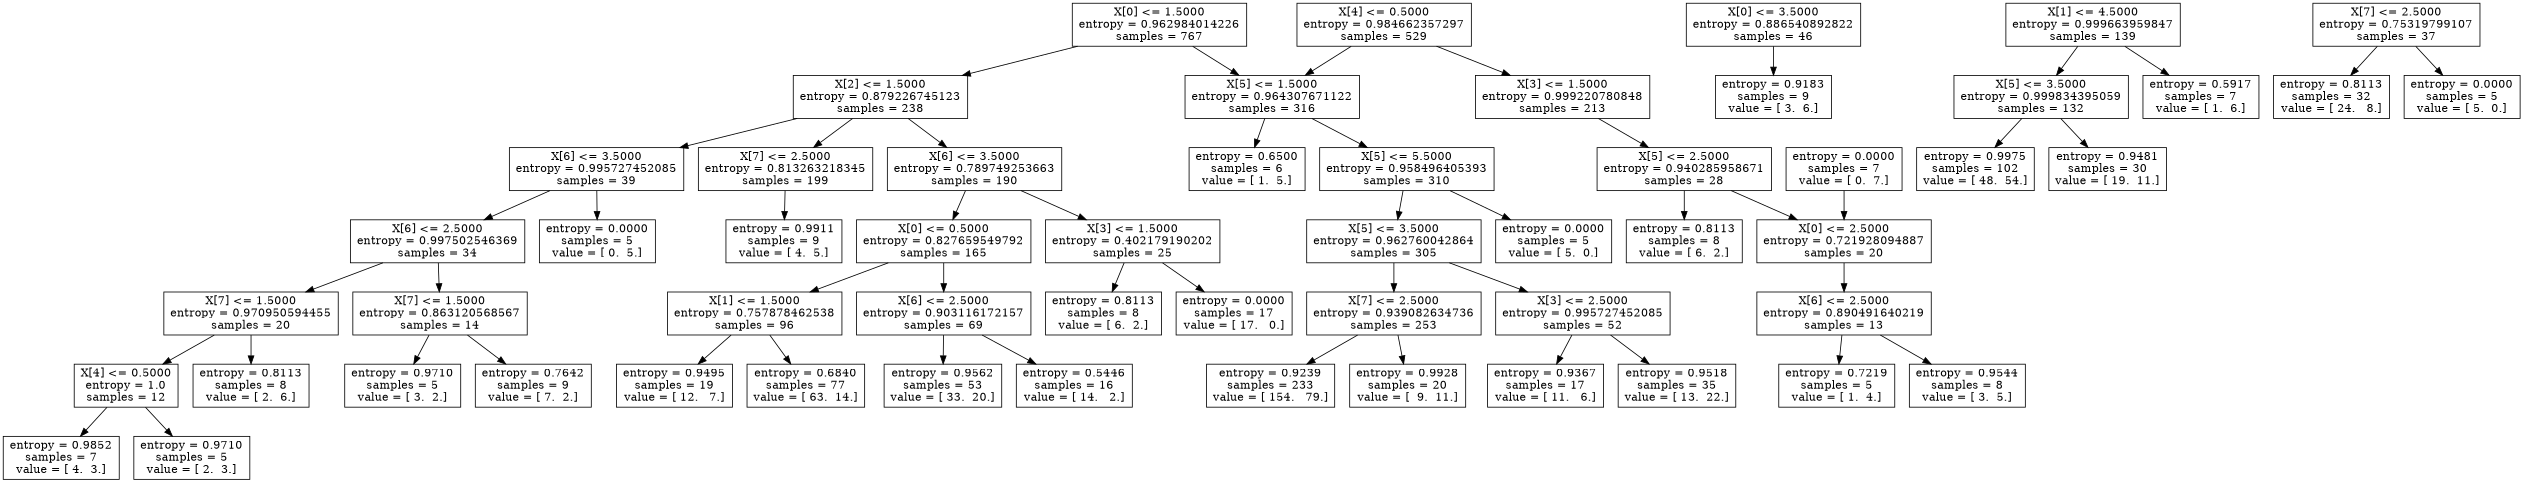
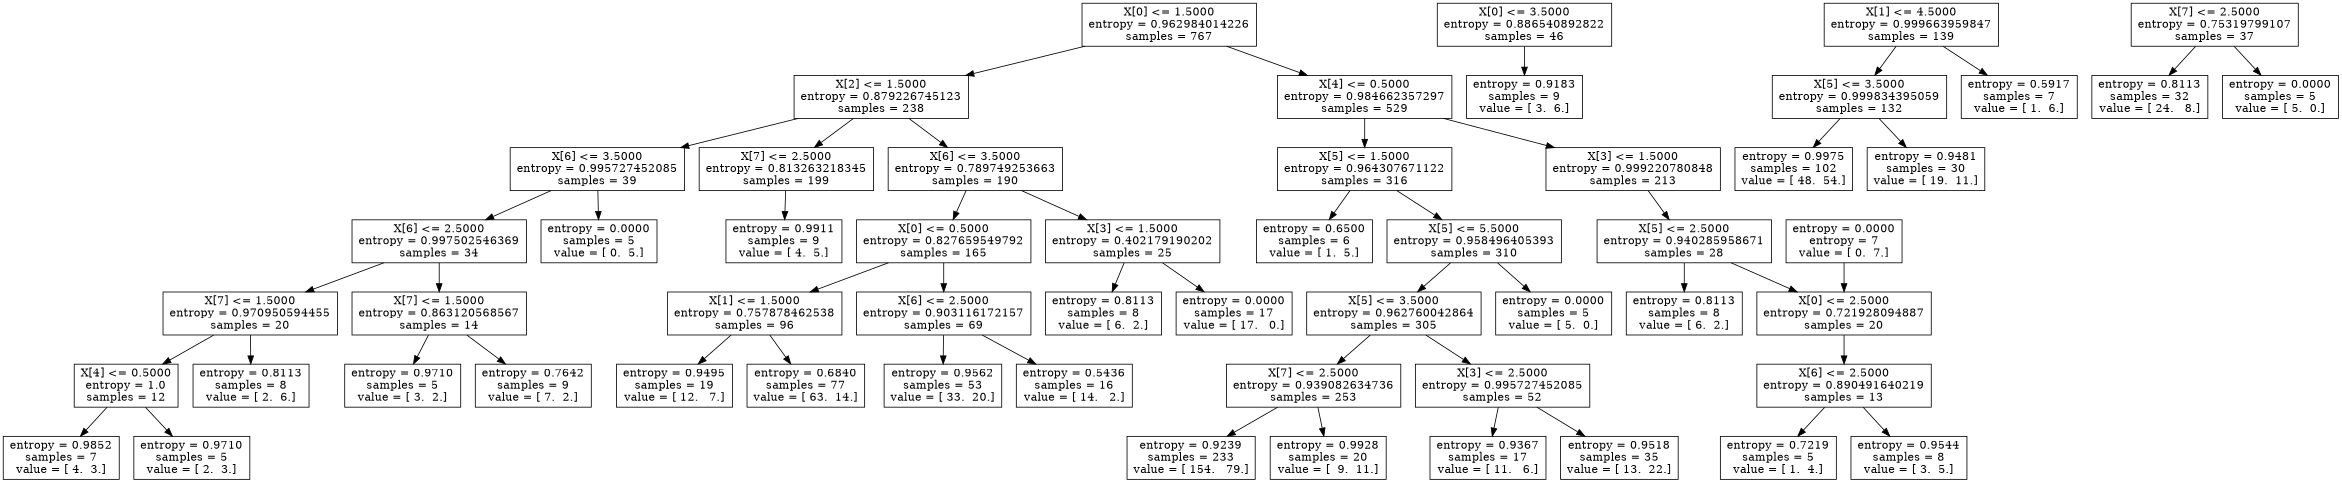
edge "X[0] <= 1.5000 entropy = 0.962984014226 samples = 767" -> "X[5] <= 1.5000 entropy = 0.964307671122 samples = 316": now "X[0] <= 1.5000 entropy = 0.962984014226 samples = 767" -> "X[4] <= 0.5000 entropy = 0.984662357297 samples = 529"
node "entropy = 0.0000 samples = 7 value = [ 0.  7.]": label "entropy = 0.0000 samples = 7 value = [ 0.  7.]" -> "entropy = 0.0000 entropy = 7 value = [ 0.  7.]"
node "entropy = 0.5446 samples = 16 value = [ 14.   2.]": label "entropy = 0.5446 samples = 16 value = [ 14.   2.]" -> "entropy = 0.5436 samples = 16 value = [ 14.   2.]"
